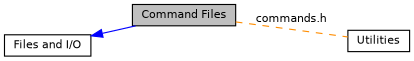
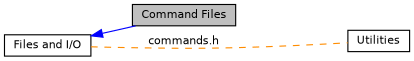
edge "Command Files" -- "Utilities": now "Files and I/O" -- "Utilities"
